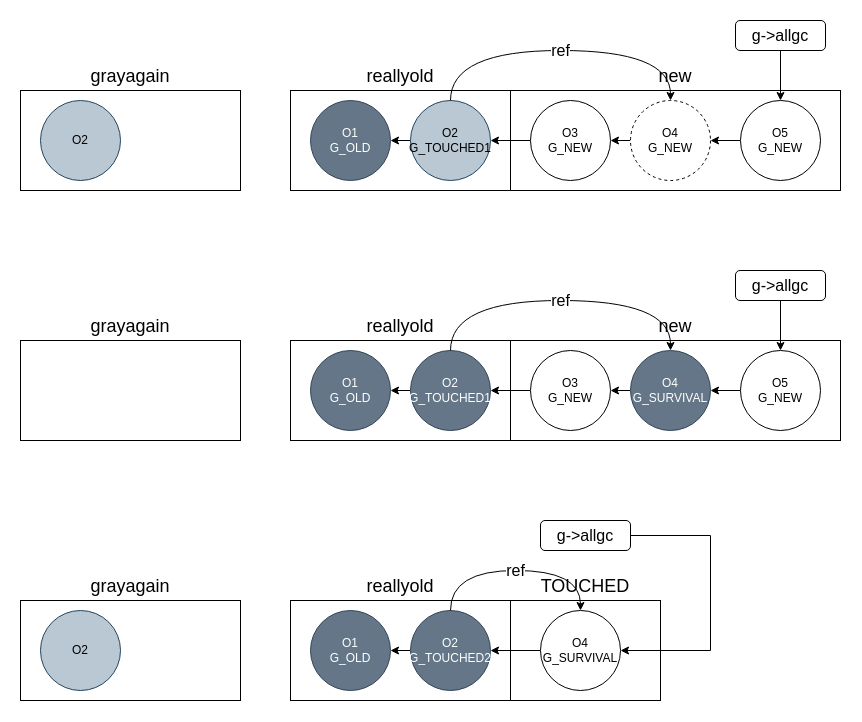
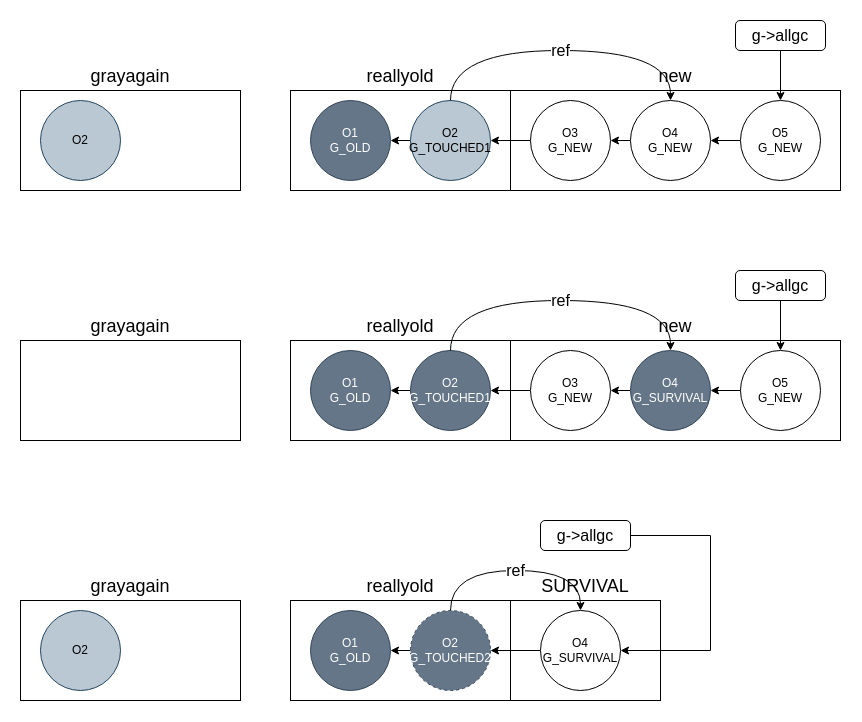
node "O4 G_NEW": style dashed -> solid
node "TOUCHED": label "TOUCHED" -> "SURVIVAL"
node "O2 G_TOUCHED2": style solid -> dashed
